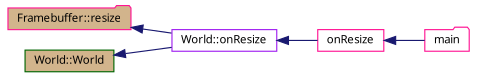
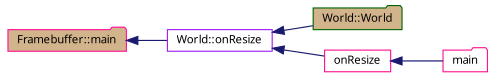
node "Framebuffer::resize": label "Framebuffer::resize" -> "Framebuffer::main"
edge "World::onResize" -> "World::World": reversed
node "World::World": shape box -> folder
